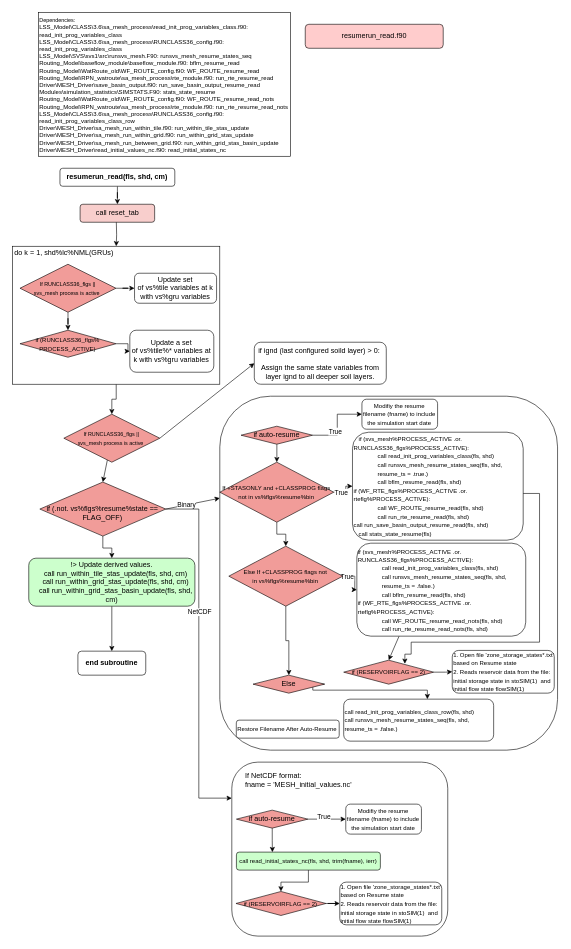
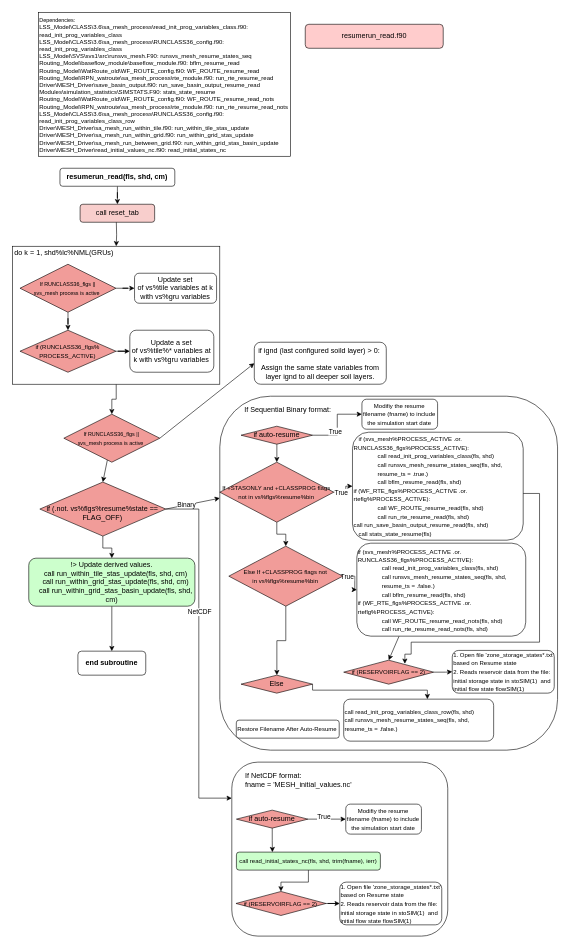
node "if (RUNCLASS36_flgs% PROCESS_ACTIVE)": size 96x27 -> 96x42
node "If Sequential Binary format:": added
node "Else": moved (289, 684) -> (277, 684)
